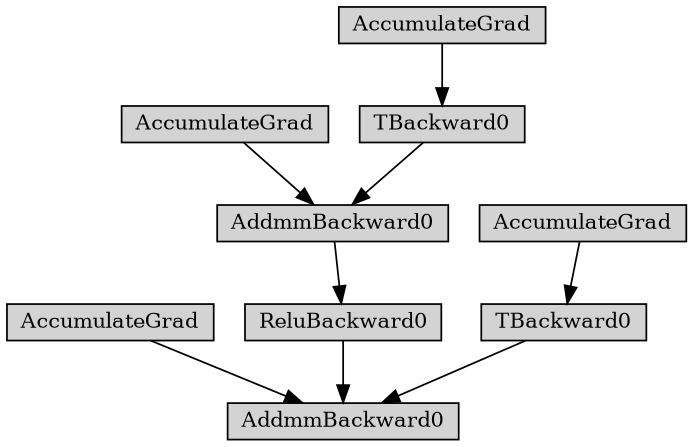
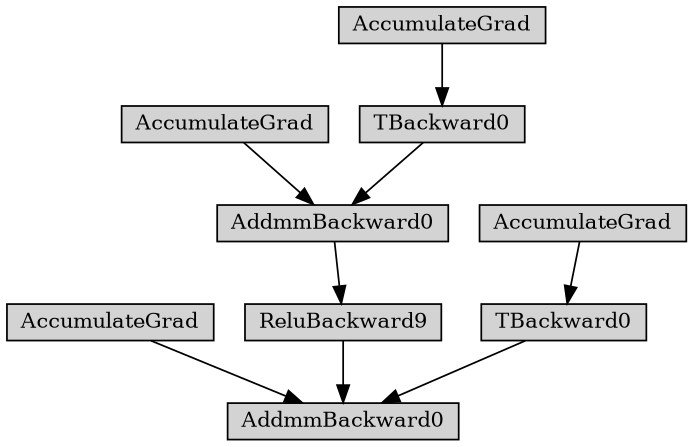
node "ReluBackward0": label "ReluBackward0" -> "ReluBackward9"
